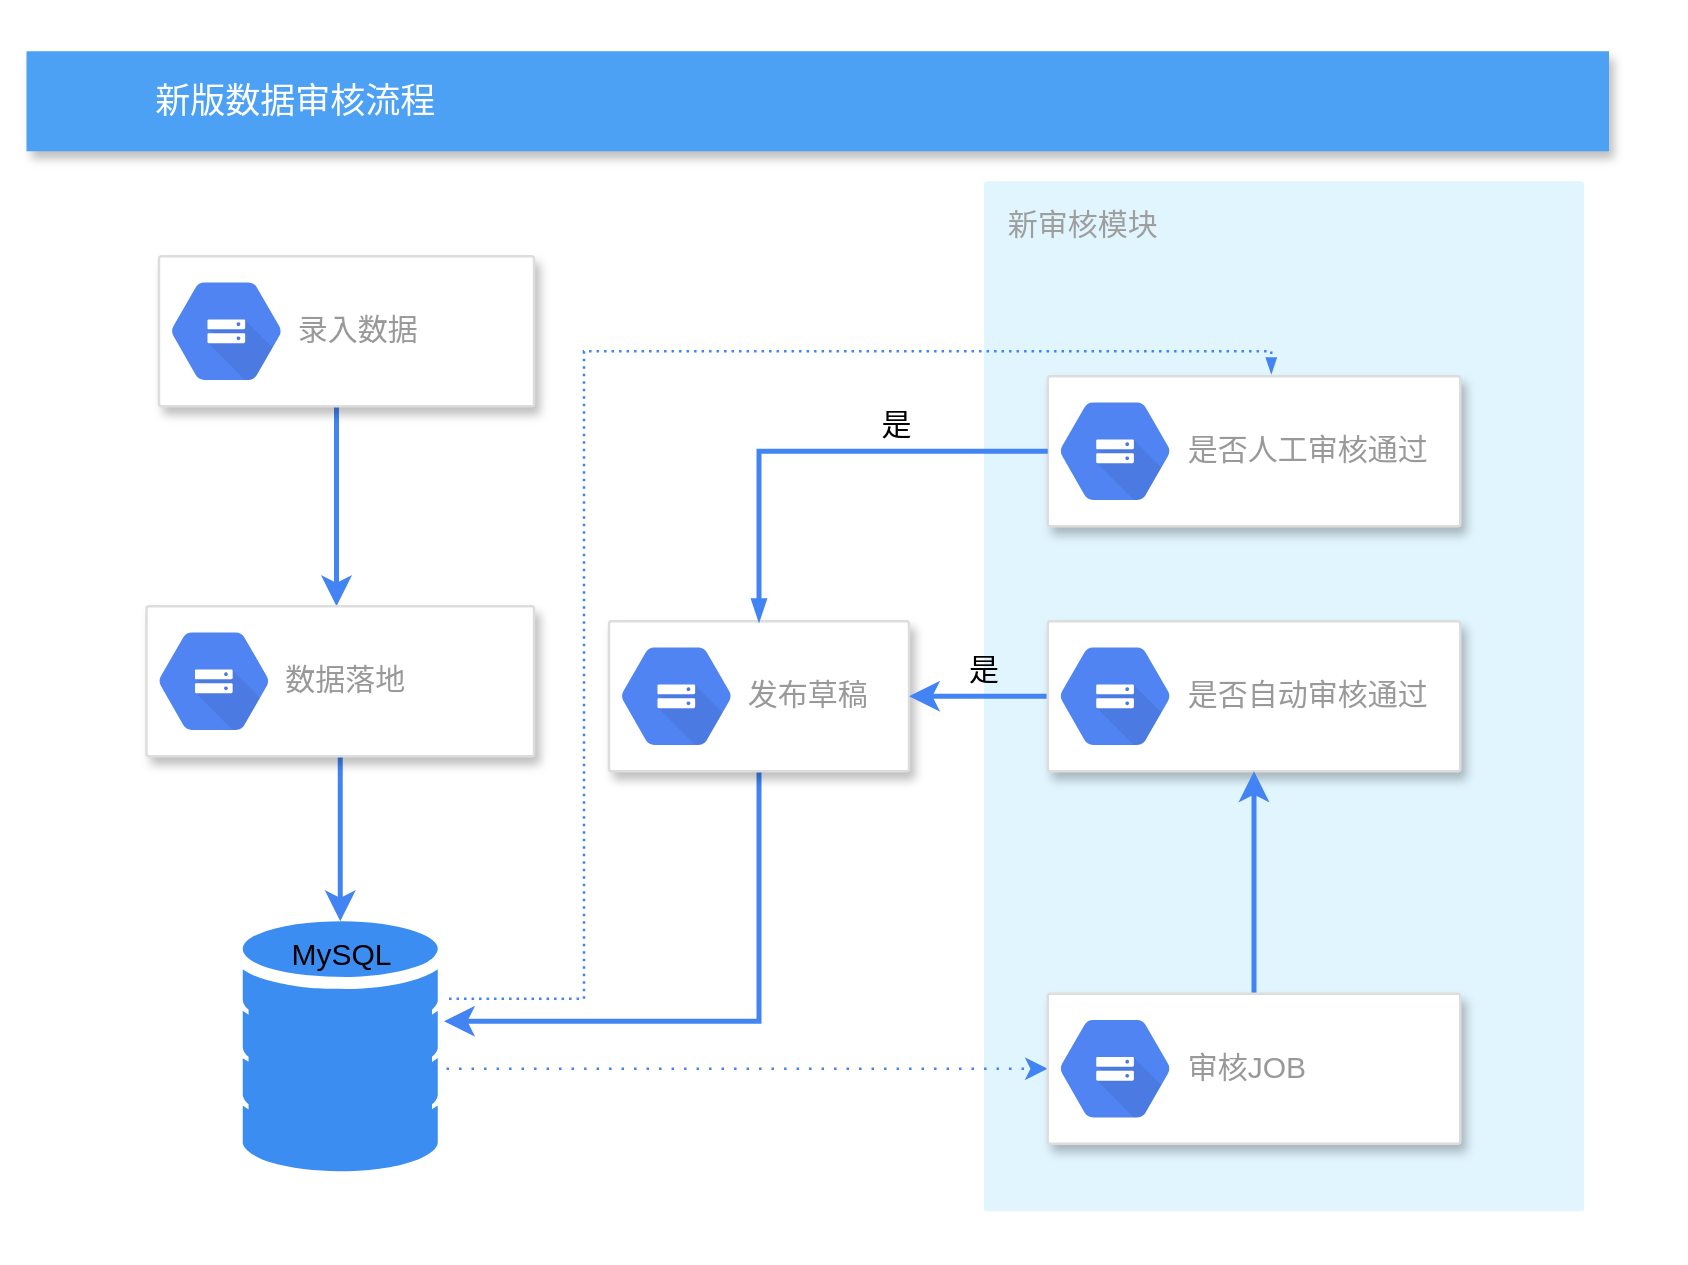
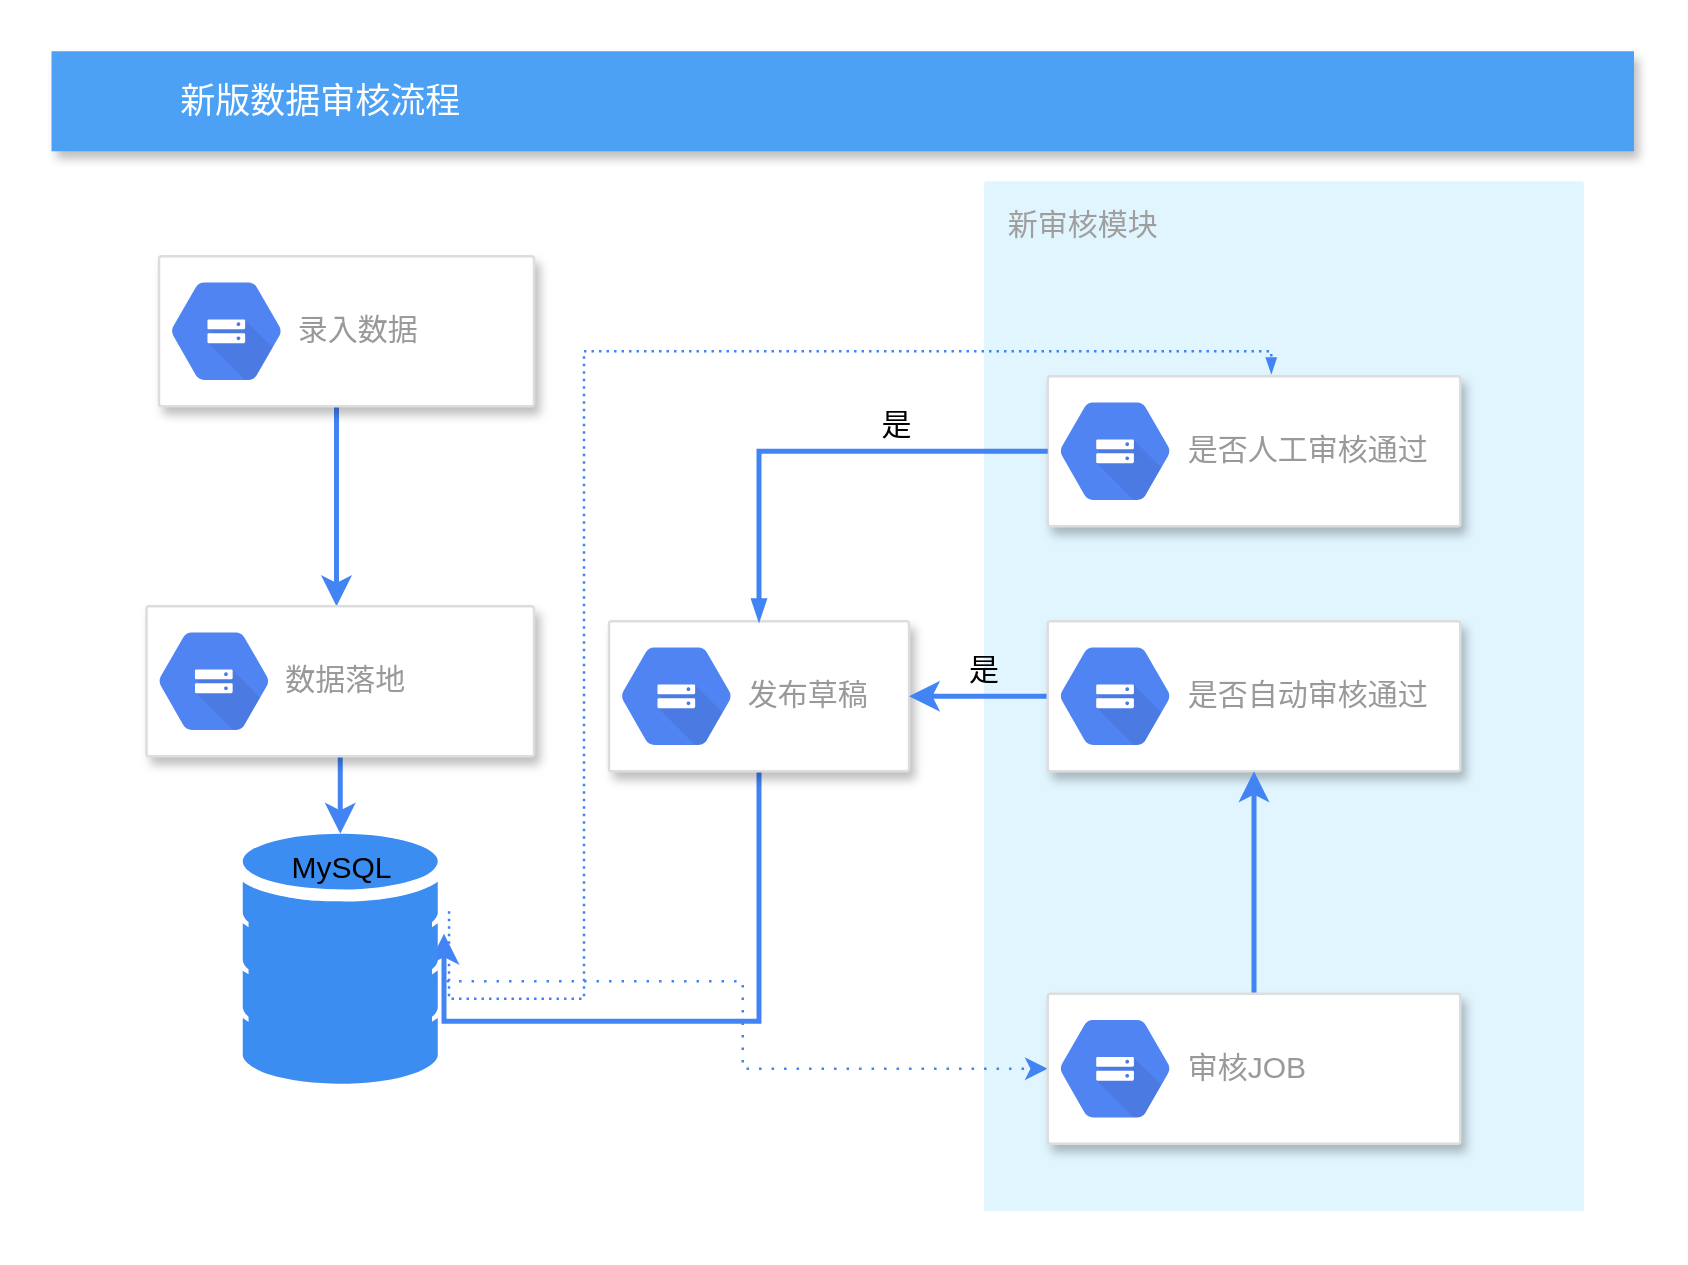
node "新版数据审核流程": moved (818, 101) -> (843, 101)
node "MySQL": moved (340, 1046) -> (340, 959)
